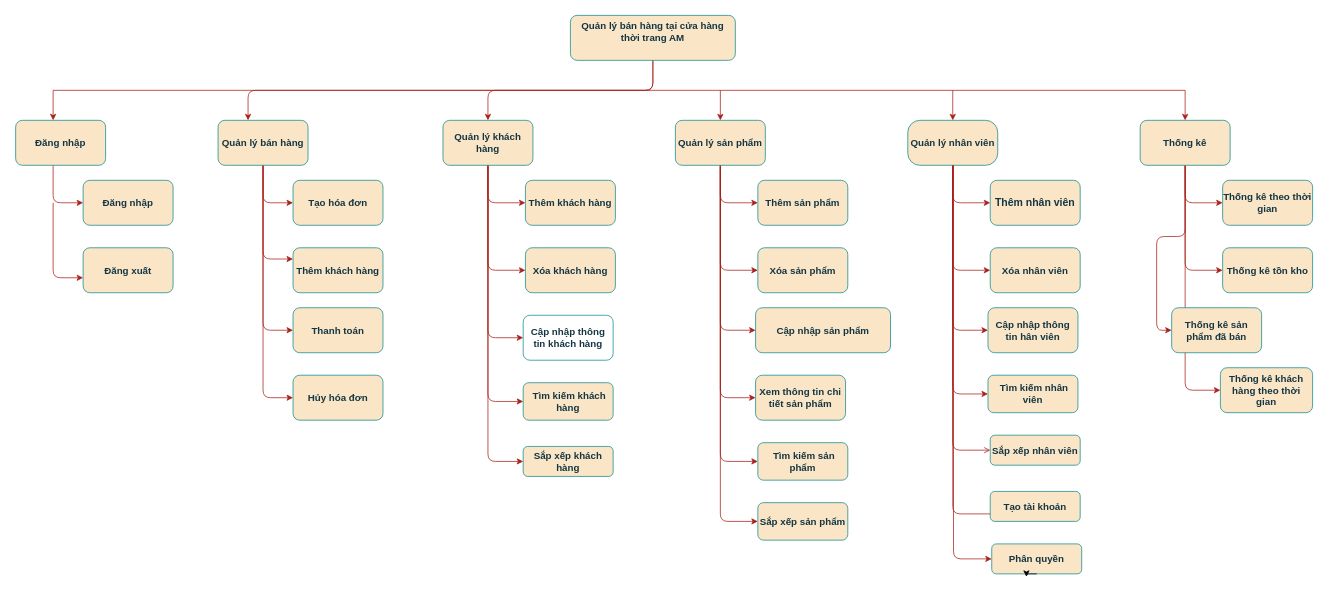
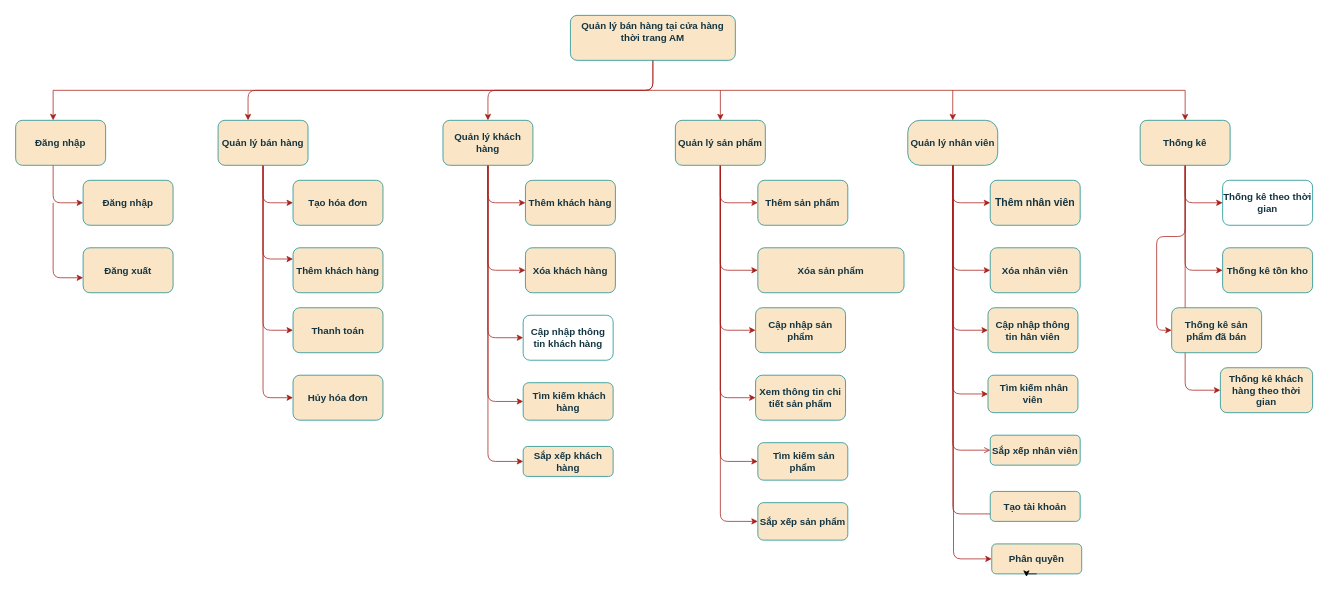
node "Thống kê theo thời gian": fillcolor #fae5c7 -> #ffffff
node "Xóa sản phẩm": size 90x45 -> 146x45
node "Cập nhập sản phẩm": size 135x45 -> 90x45
